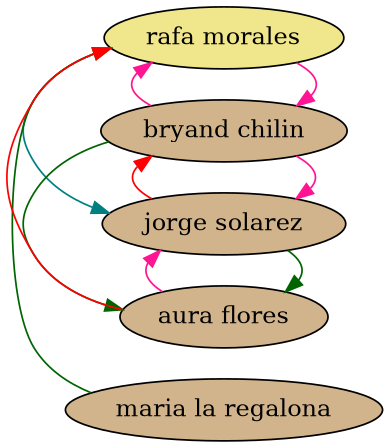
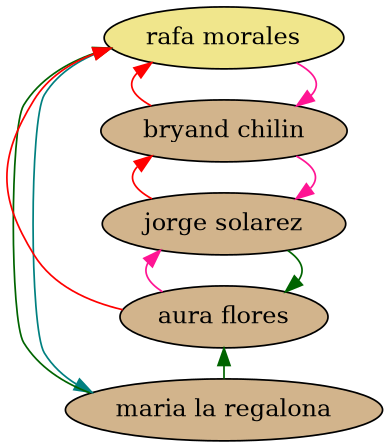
edge "bryand chilin" -> "rafa morales": color deeppink -> red
edge "rafa morales" -> "jorge solarez": now "rafa morales" -> "maria la regalona"
edge "bryand chilin" -> "aura flores": now "maria la regalona" -> "aura flores"
